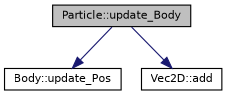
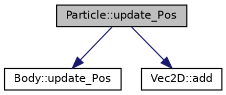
node "Particle::update_Body": label "Particle::update_Body" -> "Particle::update_Pos"
